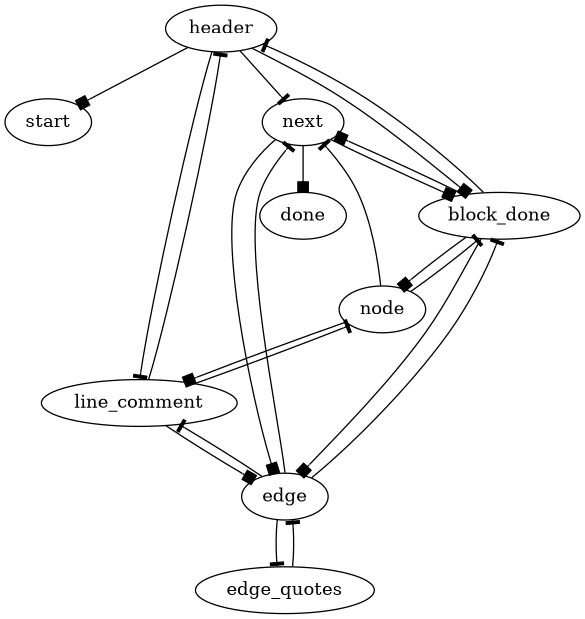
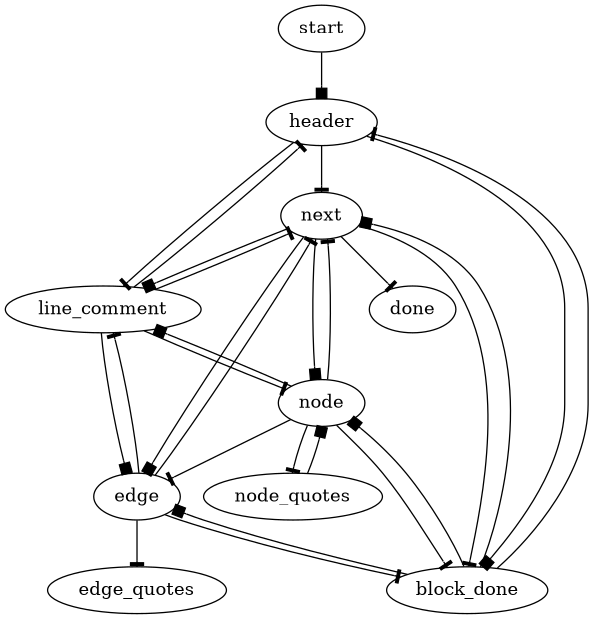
edge "header" -> "start": reversed
edge "next" -> "done": arrowhead box -> tee
edge "next" -> "block_done": arrowhead box -> tee
edge "next" -> "line_comment": added
edge "line_comment" -> "next": added
edge "next" -> "node": added
node "node_quotes": added
edge "edge_quotes" -> "edge": now "node" -> "edge"
